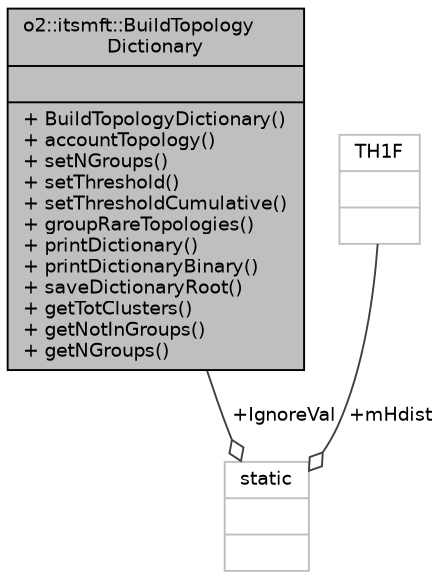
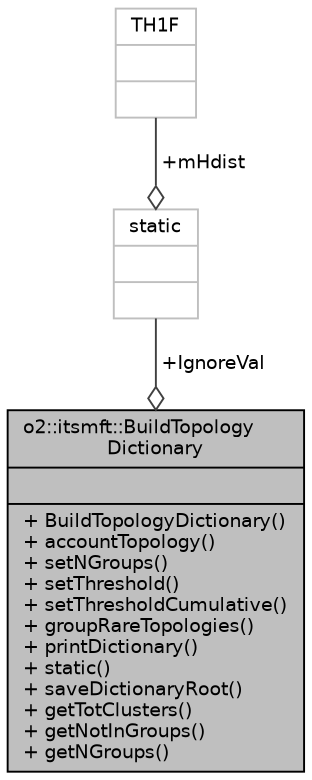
node "o2::itsmft::BuildTopology": text "+ printDictionaryBinary()" -> "+ static()"
edge "o2::itsmft::BuildTopology" -> "static": reversed
